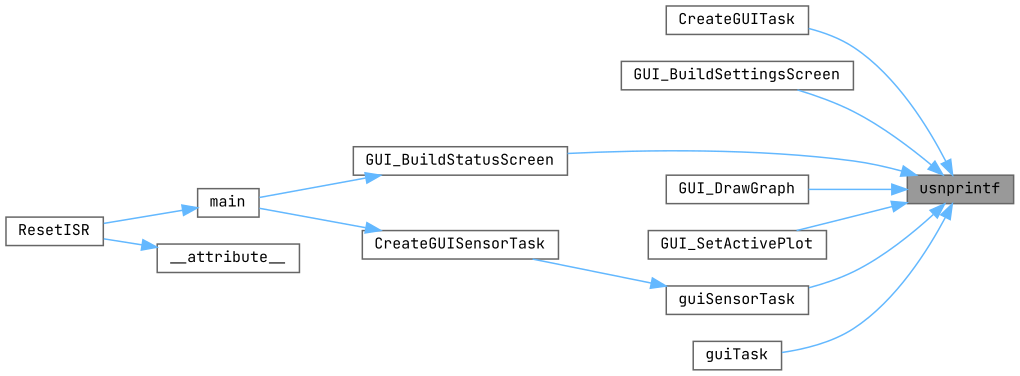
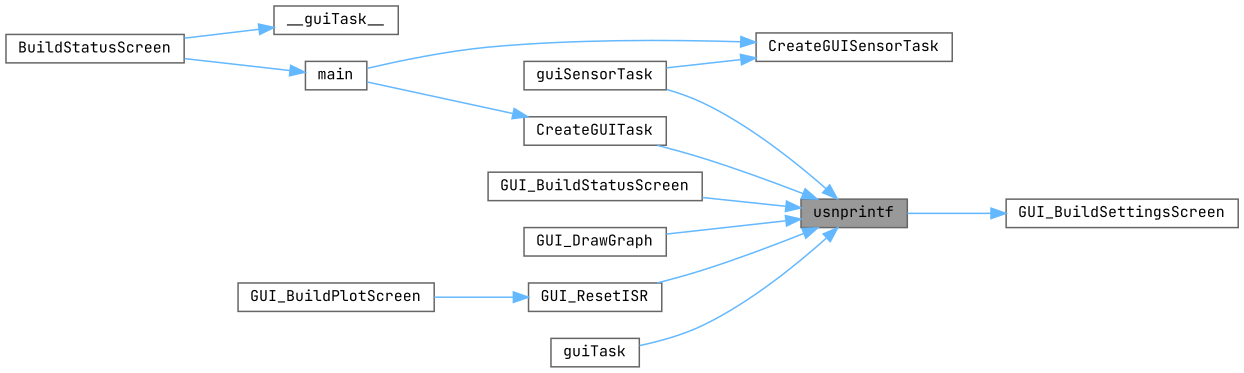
edge "GUI_BuildSettingsScreen" -> "usnprintf": reversed
edge "main" -> "GUI_BuildStatusScreen": now "main" -> "CreateGUITask"
node "ResetISR": label "ResetISR" -> "BuildStatusScreen"
node "GUI_SetActivePlot": label "GUI_SetActivePlot" -> "GUI_ResetISR"
node "__attribute__": label "__attribute__" -> "__guiTask__"
edge "CreateGUISensorTask" -> "guiSensorTask": reversed
node "GUI_BuildPlotScreen": added
